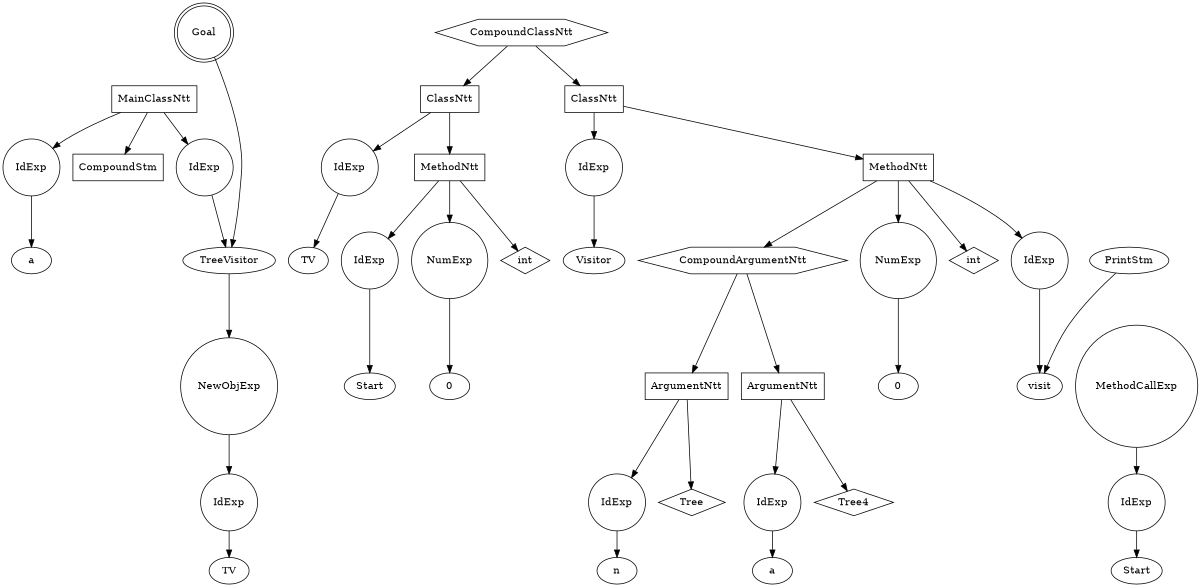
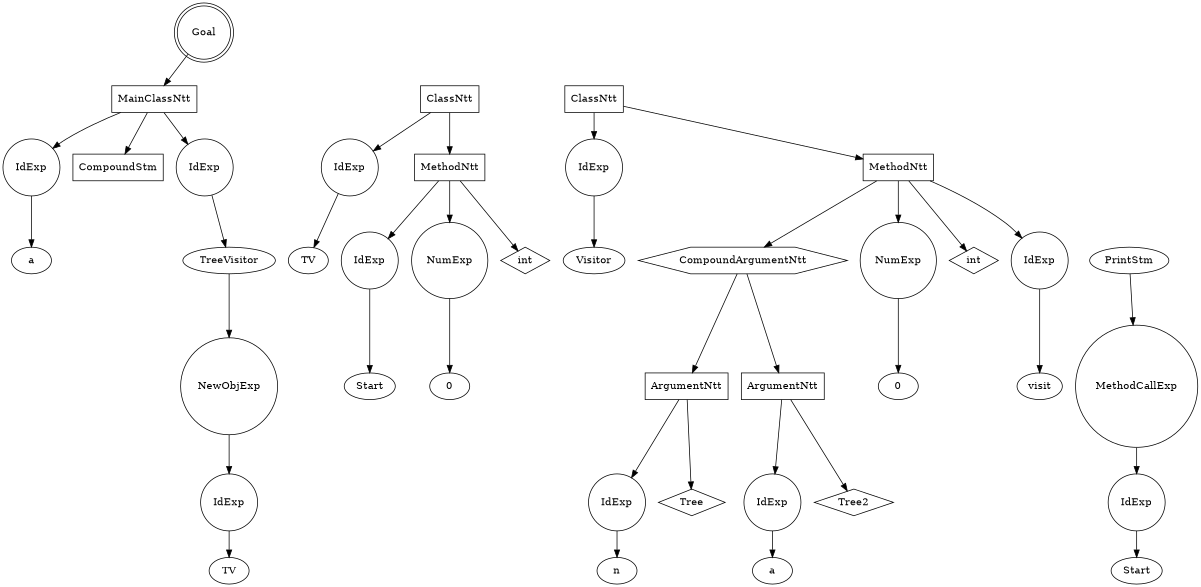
node "CompoundClassNtt": removed
edge "Goal" -> "TreeVisitor": now "Goal" -> "MainClassNtt"
edge "PrintStm" -> "visit": now "PrintStm" -> "MethodCallExp"
node "Tree4": label "Tree4" -> "Tree2"
